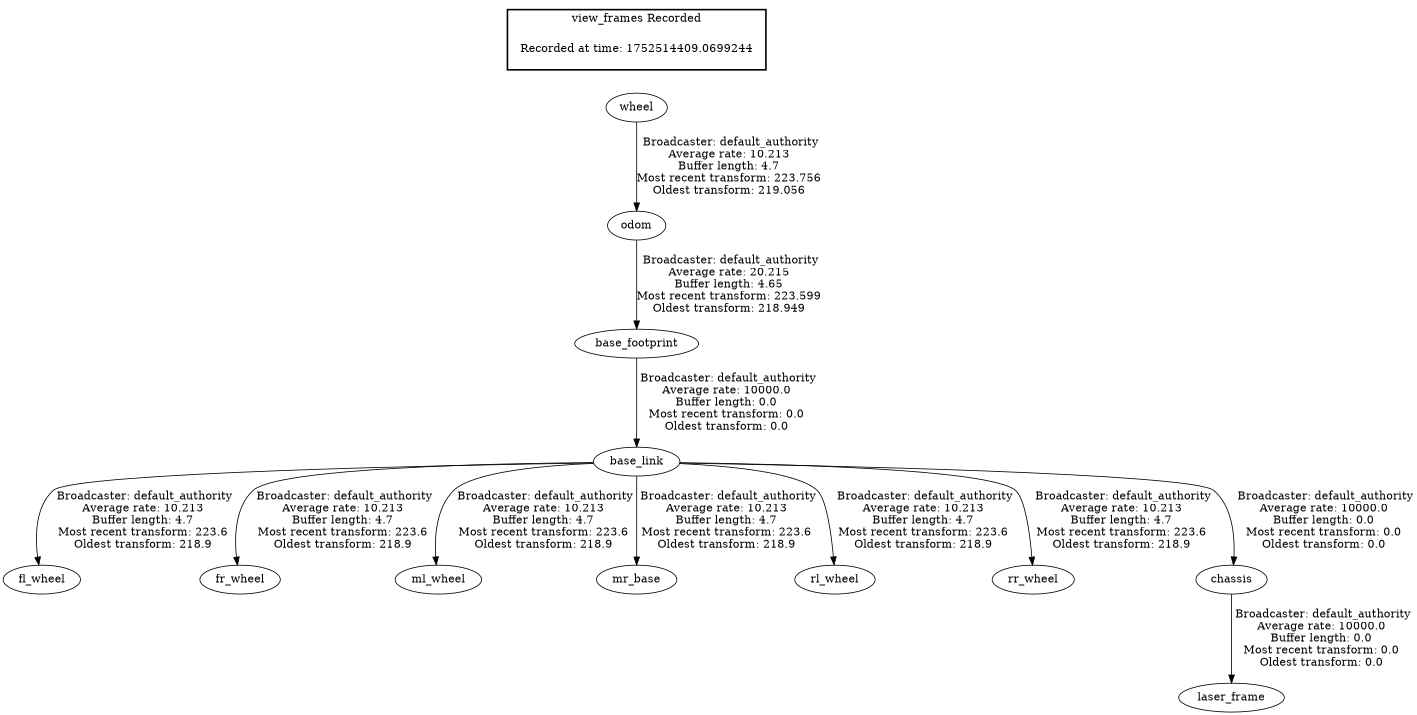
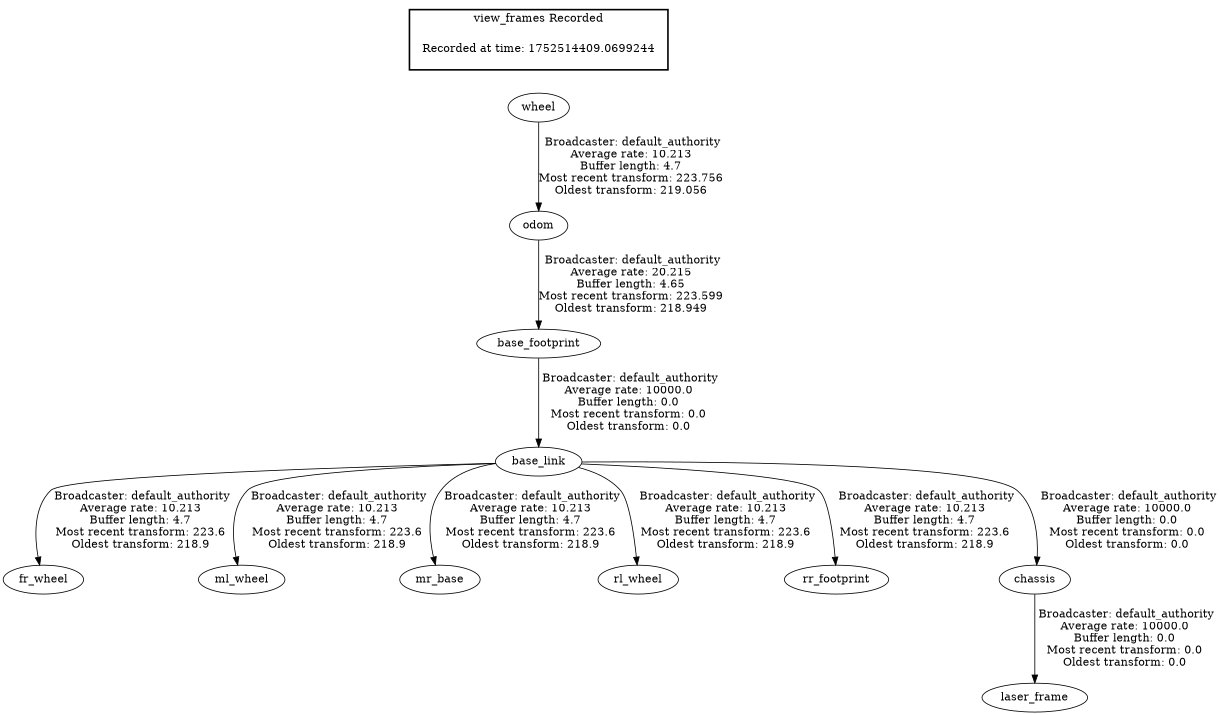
node "fl_wheel": removed
node "rr_wheel": label "rr_wheel" -> "rr_footprint"
